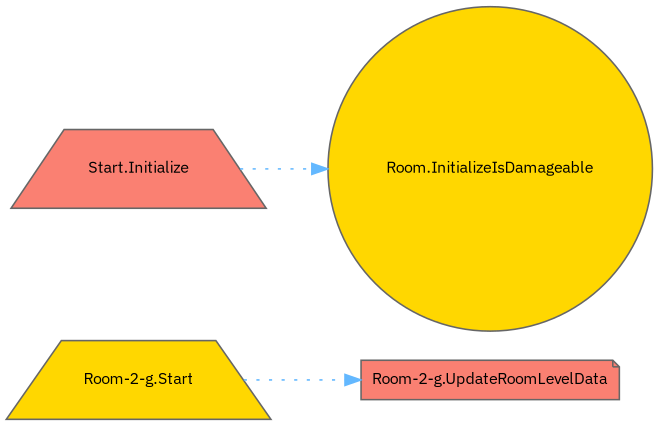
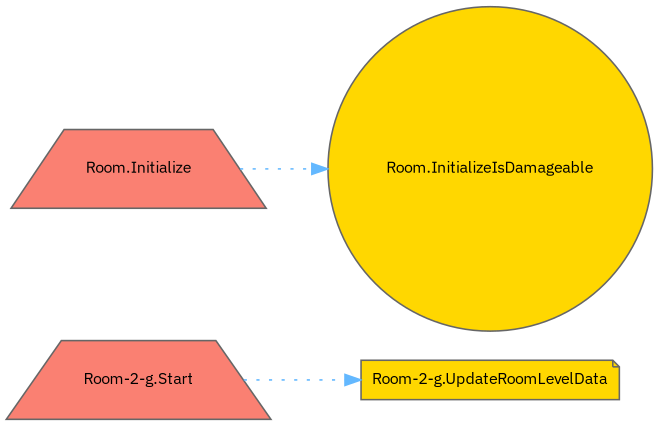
node "Start.Initialize": label "Start.Initialize" -> "Room.Initialize"
node "Room-2-g.Start": fillcolor gold -> salmon
node "Room-2-g.UpdateRoomLevelData": fillcolor salmon -> gold
